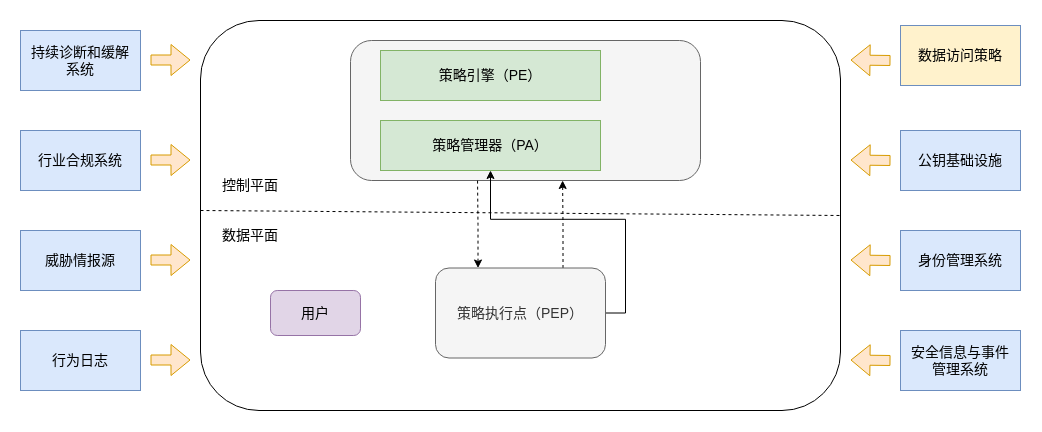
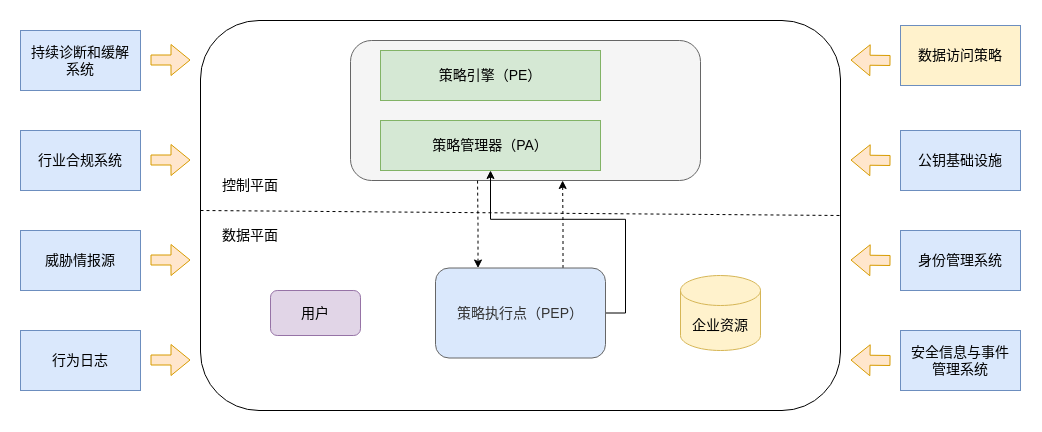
node "策略执行点（PEP）": fillcolor #f5f5f5 -> #dae8fc
node "企业资源": added
